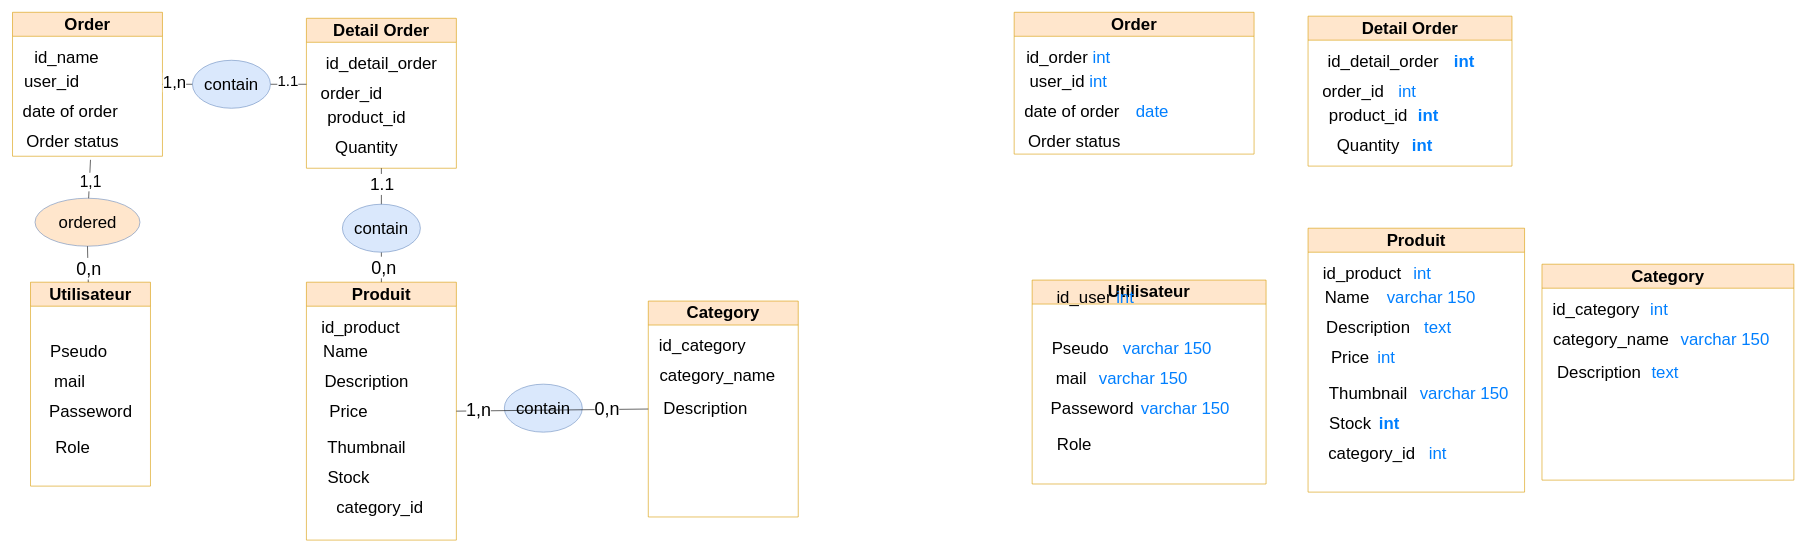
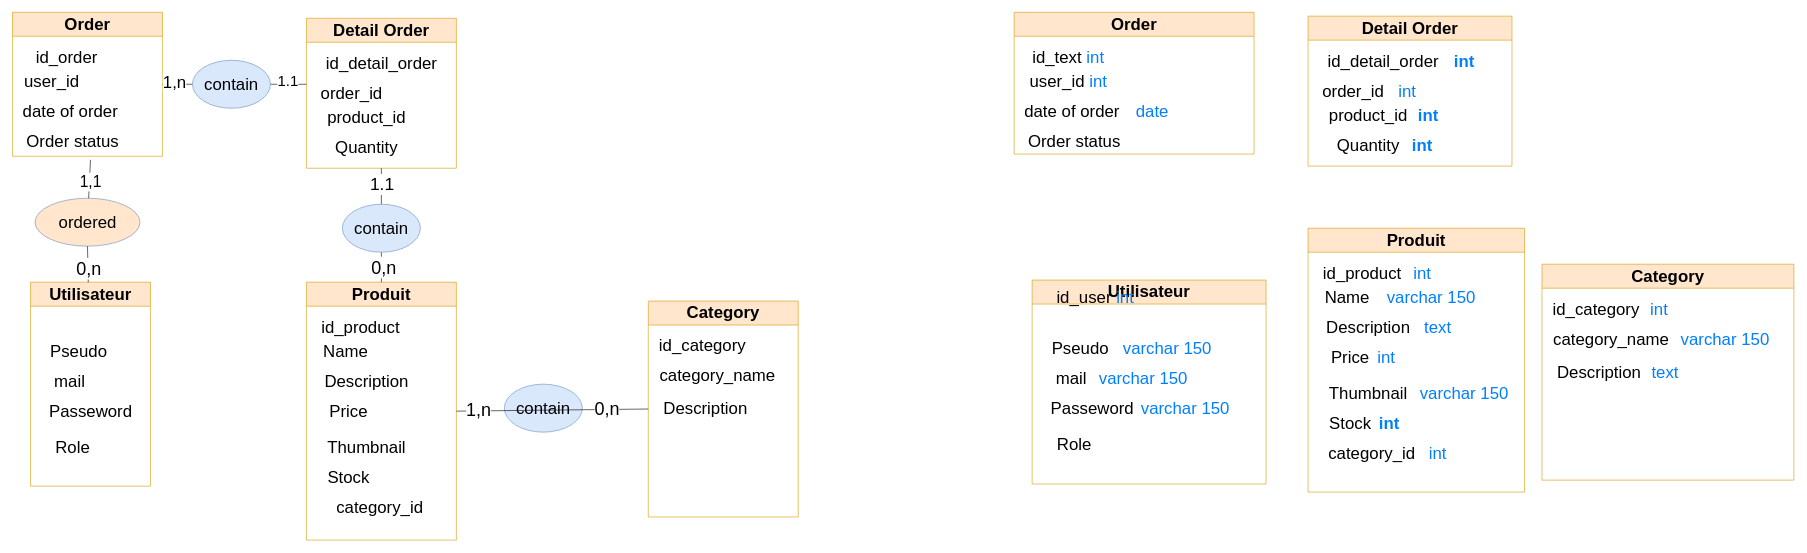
node "id_name": label "id_name" -> "id_order"
node "id_order int": label "id_order int" -> "id_text int"
